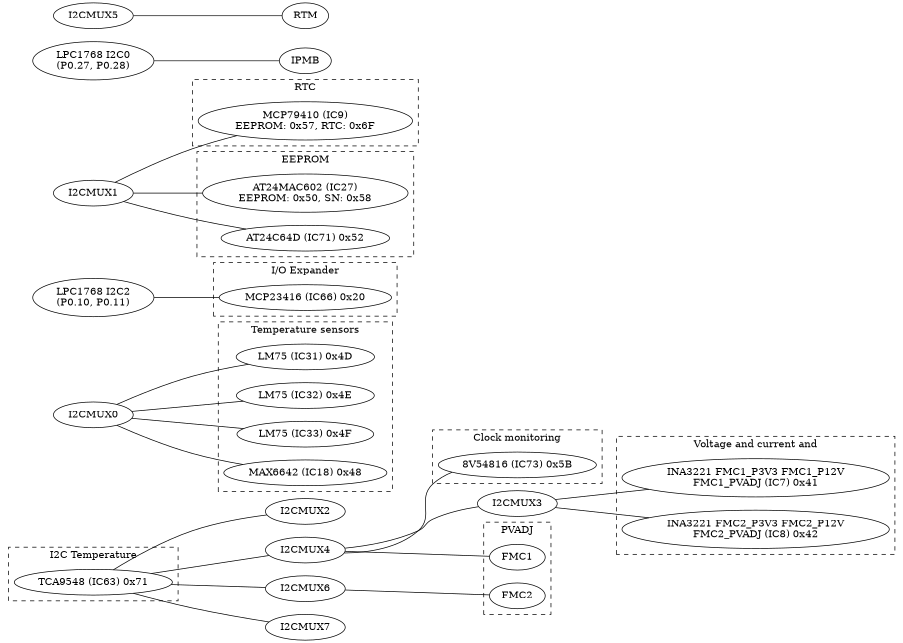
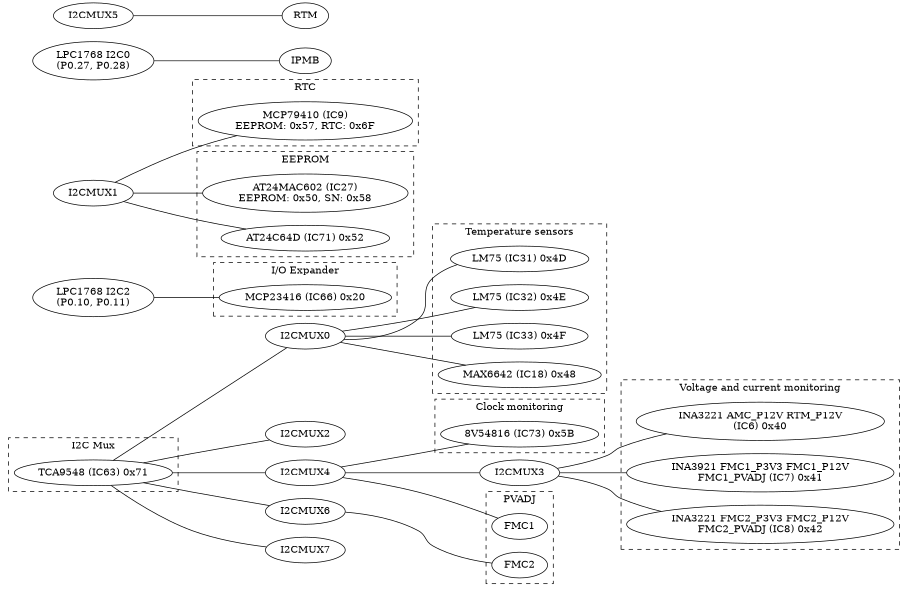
edge "I2CMUX0" -- "TCA9548 (IC63) 0x71": added
node "INA3221 AMC_P12V RTM_P12V (IC6) 0x40": added
cluster "Voltage and current and": label "Voltage and current and" -> "Voltage and current monitoring"
node "INA3221 FMC1_P3V3 FMC1_P12V FMC1_PVADJ (IC7) 0x41": label "INA3221 FMC1_P3V3 FMC1_P12V FMC1_PVADJ (IC7) 0x41" -> "INA3921 FMC1_P3V3 FMC1_P12V FMC1_PVADJ (IC7) 0x41"
cluster "I2C Temperature": label "I2C Temperature" -> "I2C Mux"
